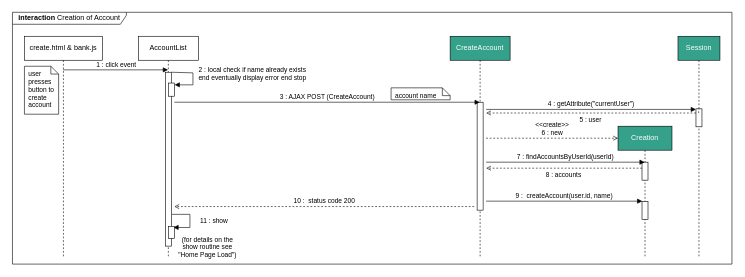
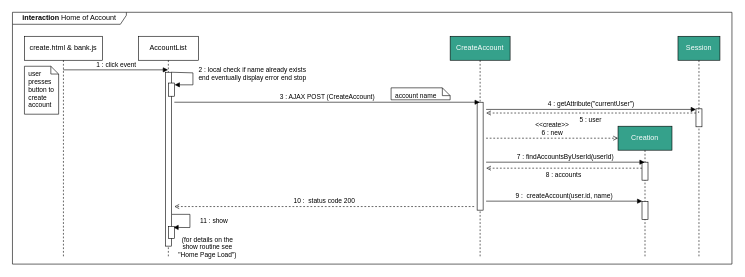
node "interaction Creation of Account": label "interaction Creation of Account" -> "interaction Home of Account"
